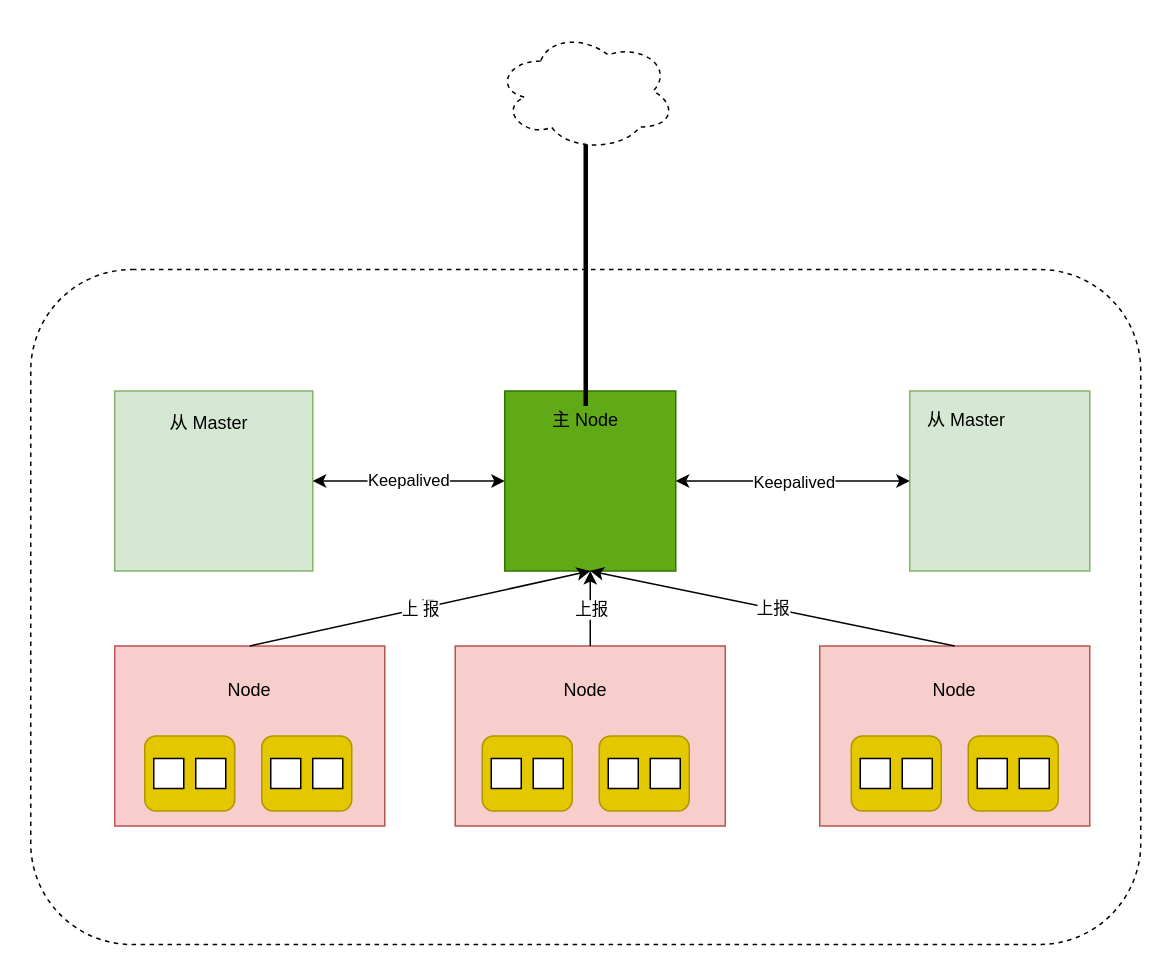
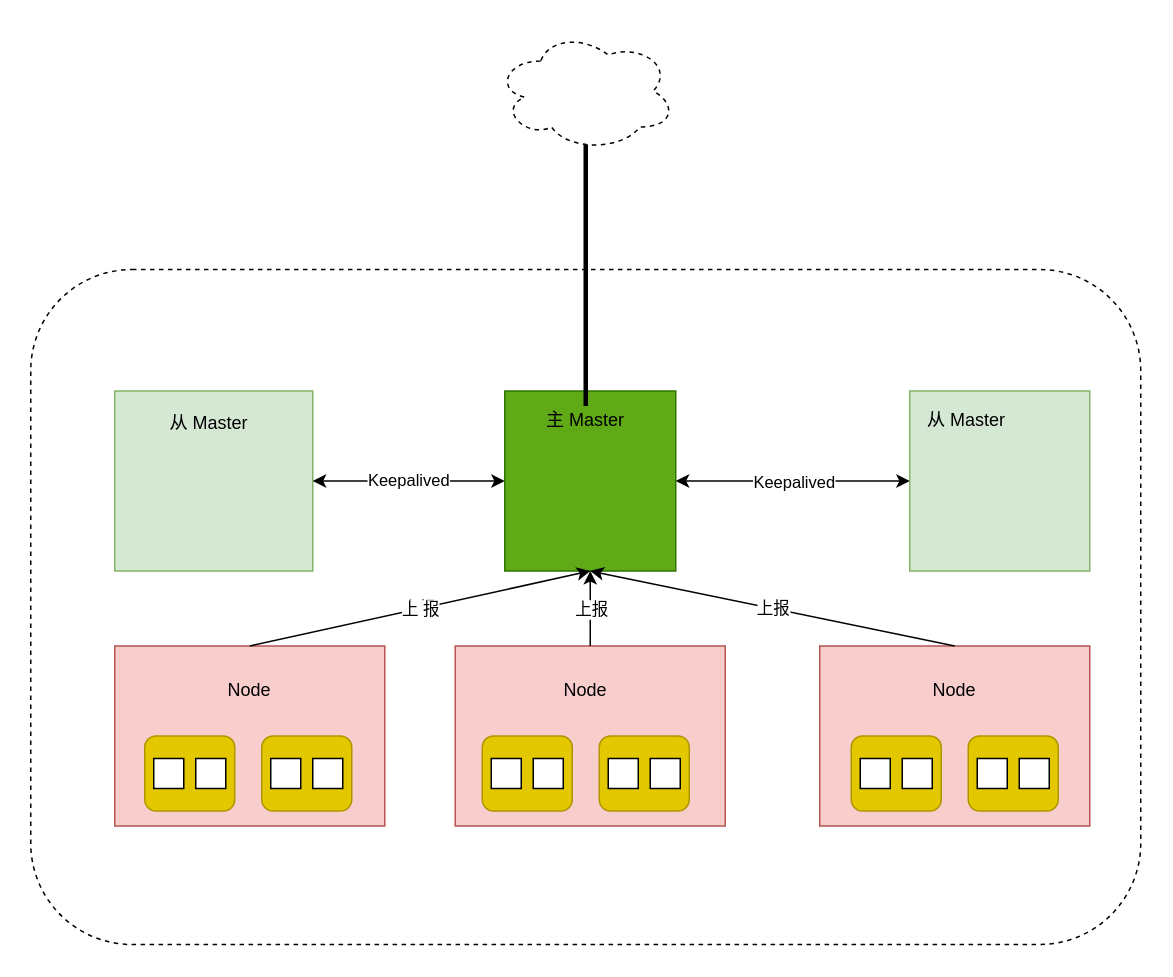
node "主 Node": label "主 Node" -> "主 Master"
